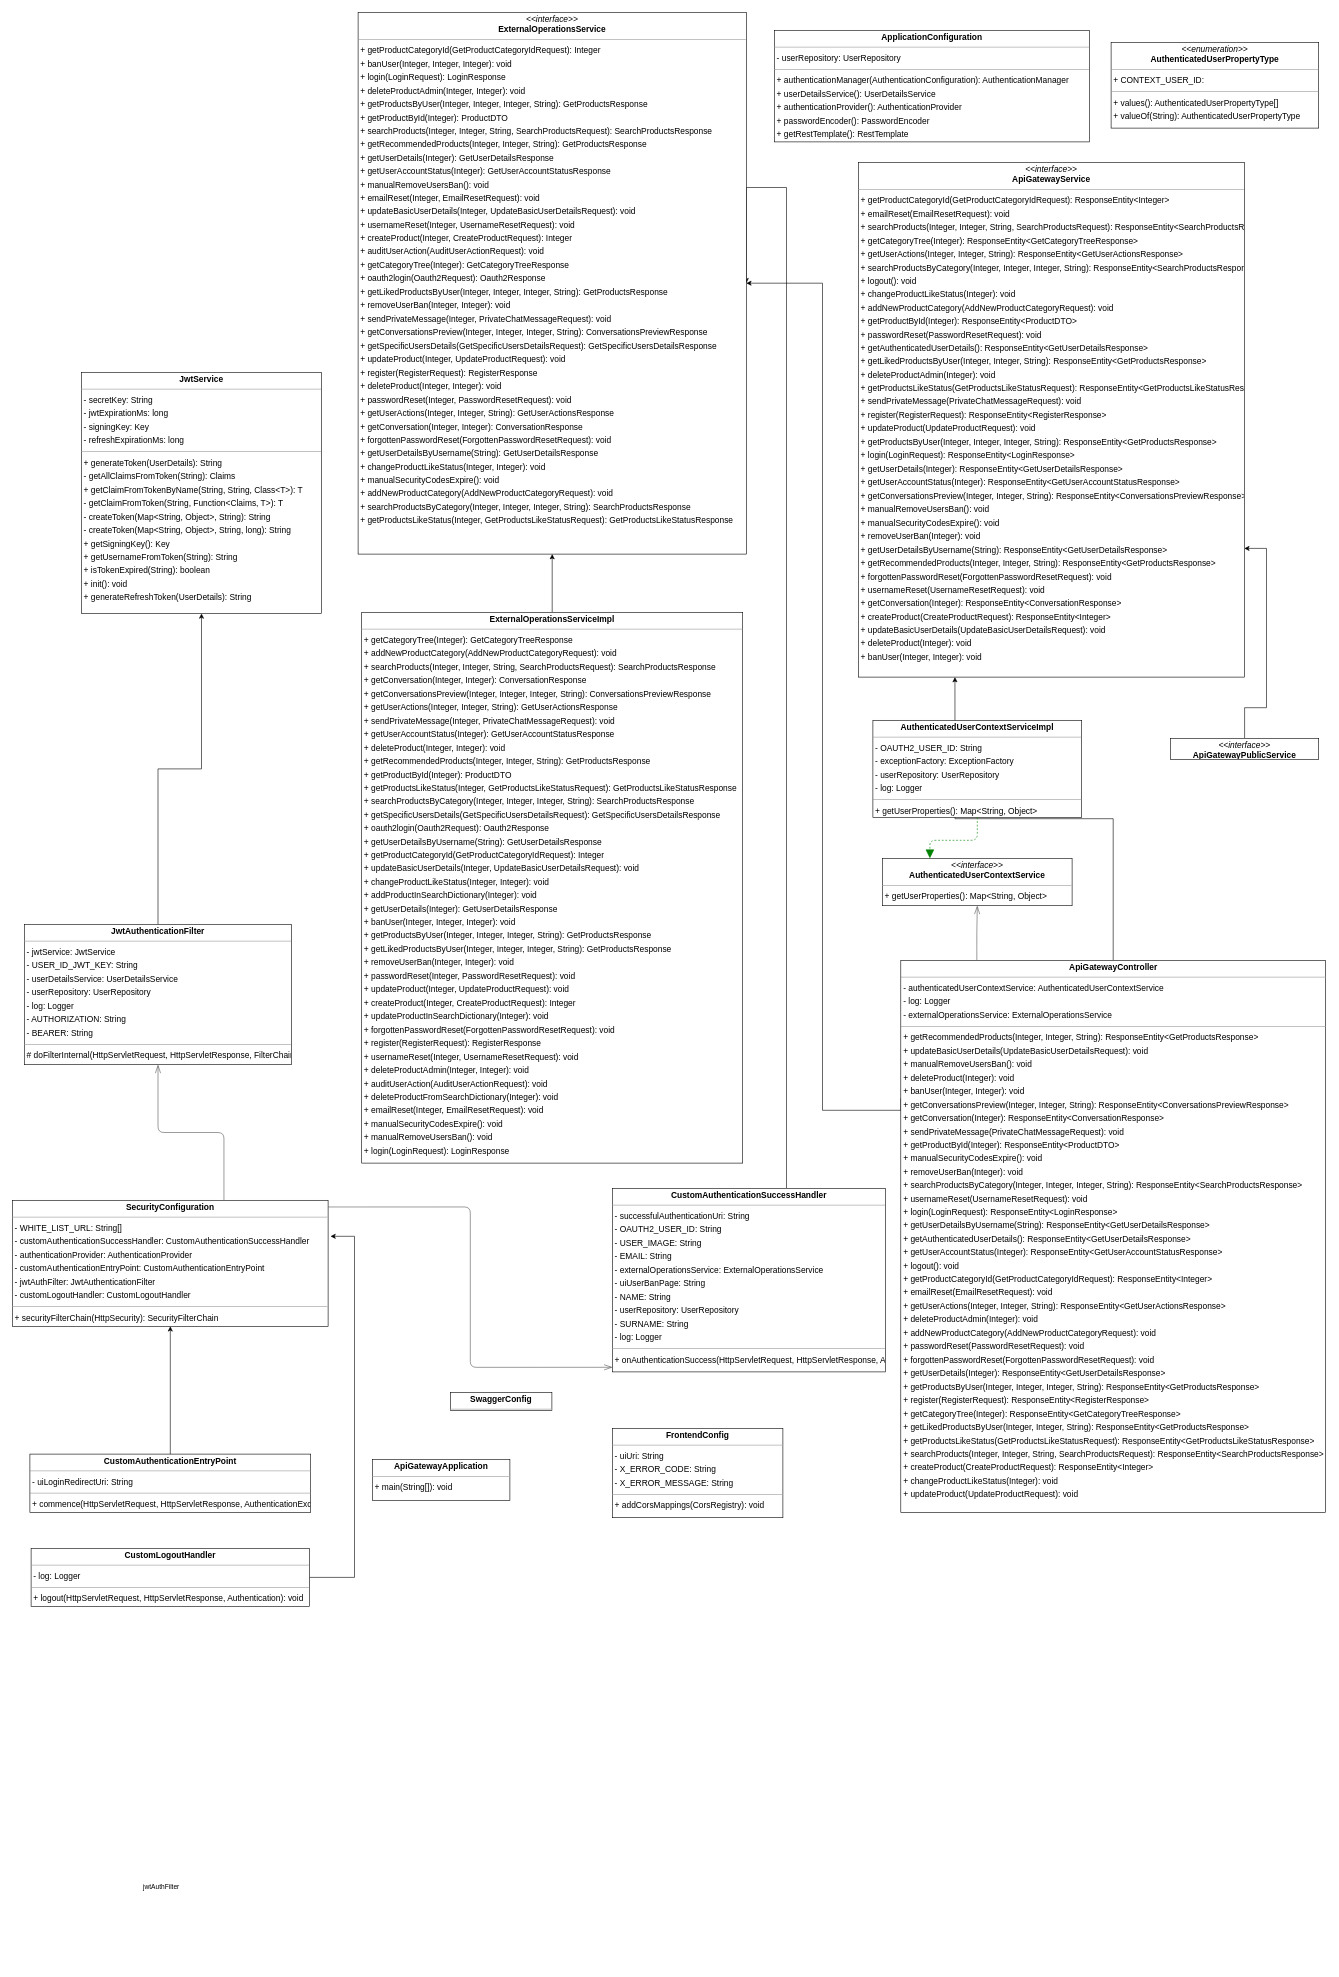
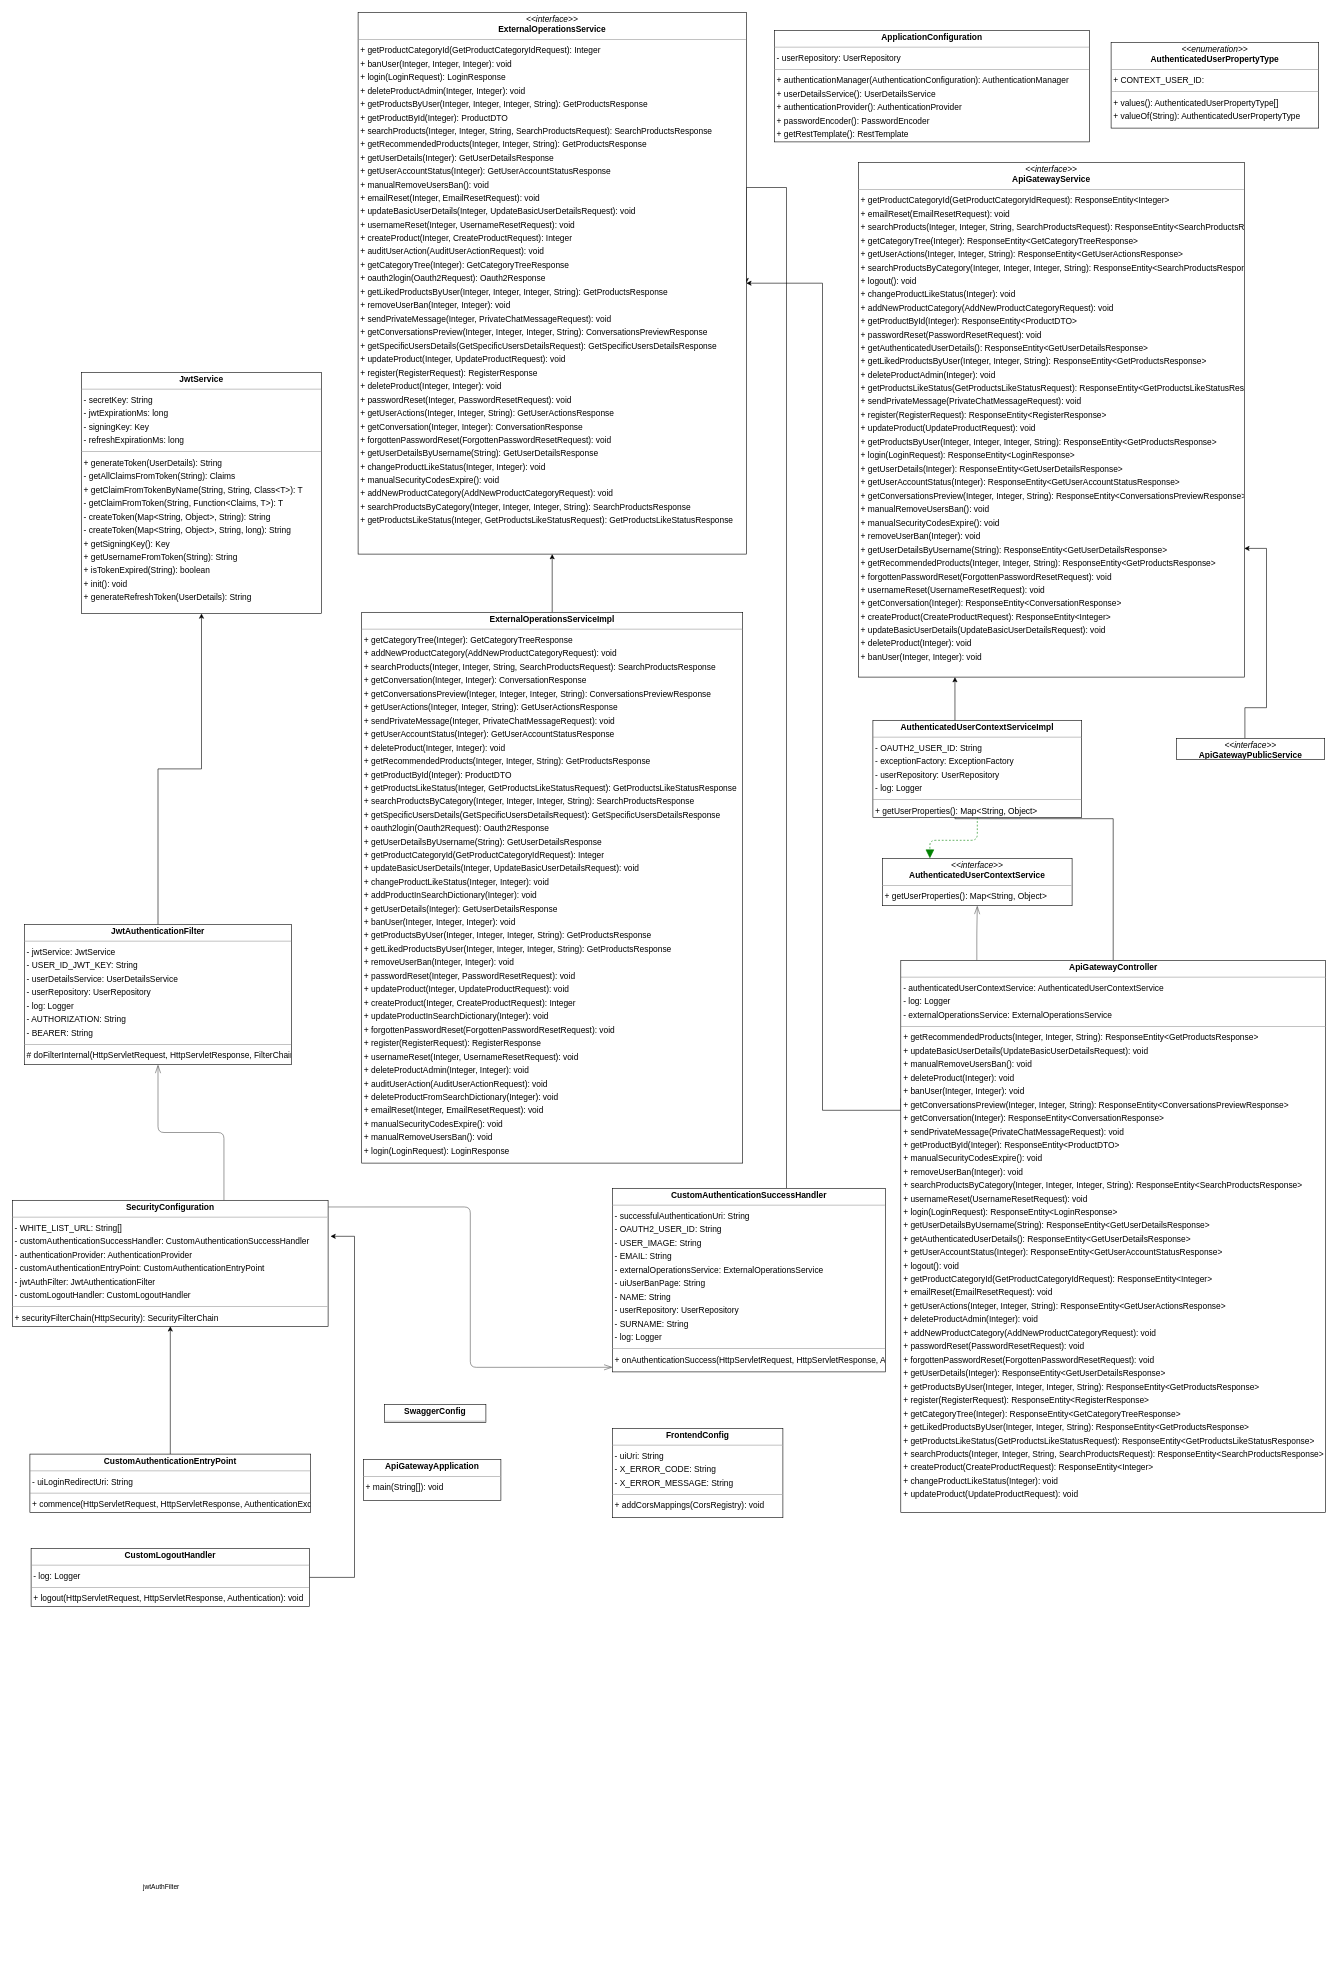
node "<<interface>> ApiGatewayPublicService": moved (1244, 749) -> (1250, 749)
node "SwaggerConfig": moved (501, 1401) -> (435, 1413)
node "ApiGatewayApplication + main(String[]): void": moved (441, 1480) -> (432, 1480)
